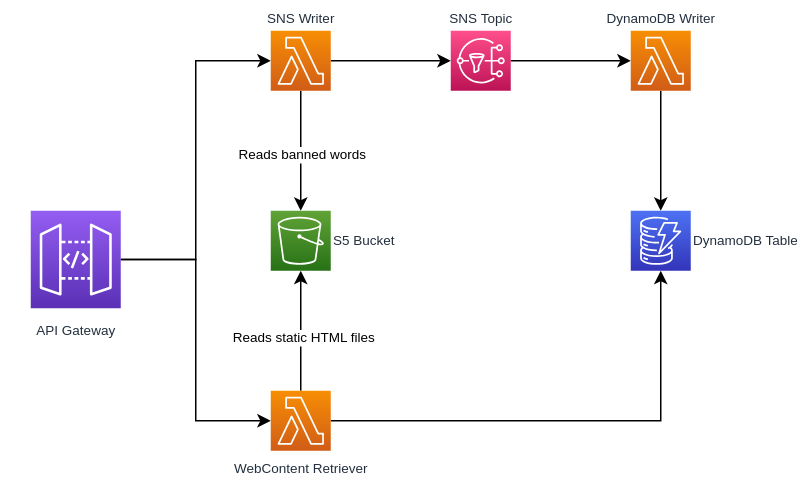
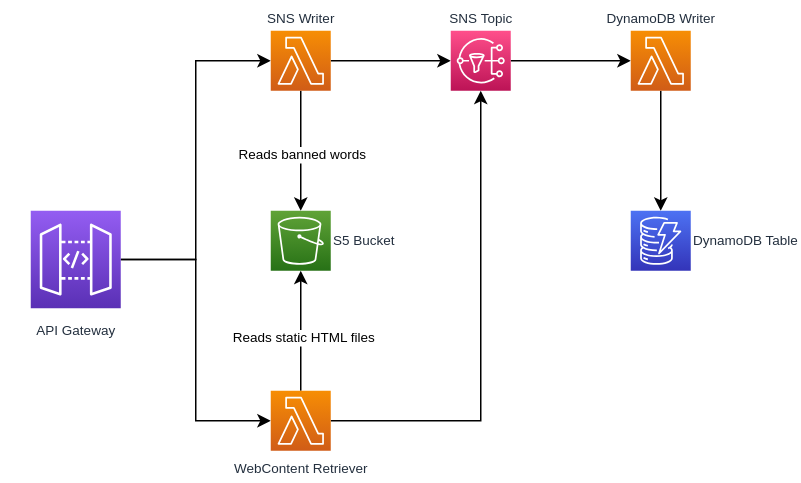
edge "WebContent Retriever" -> "DynamoDB Table": now "WebContent Retriever" -> "SNS Topic"
